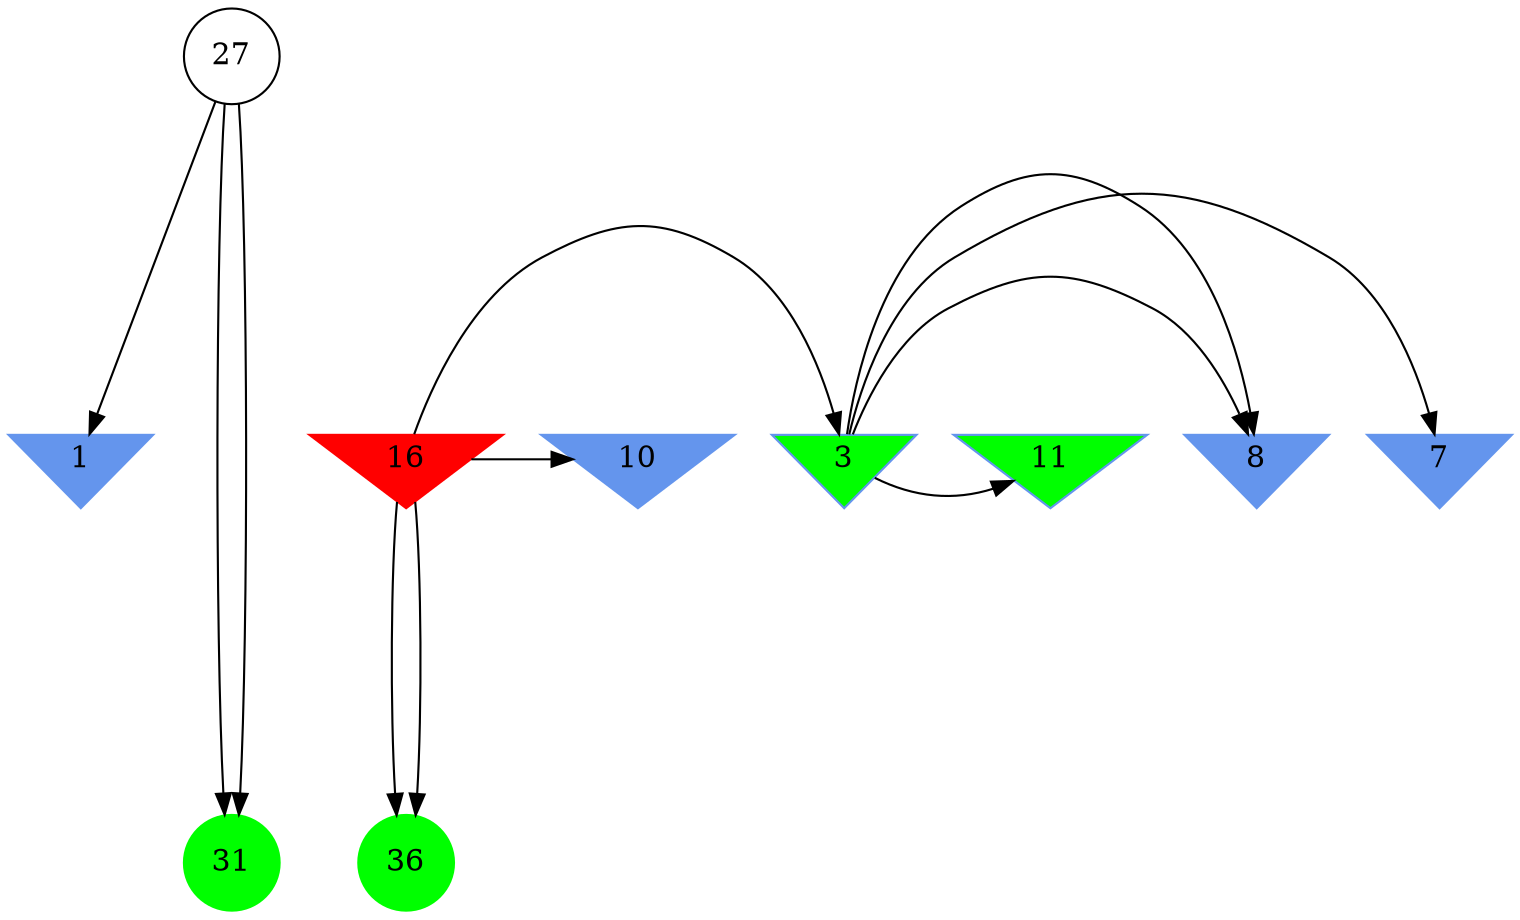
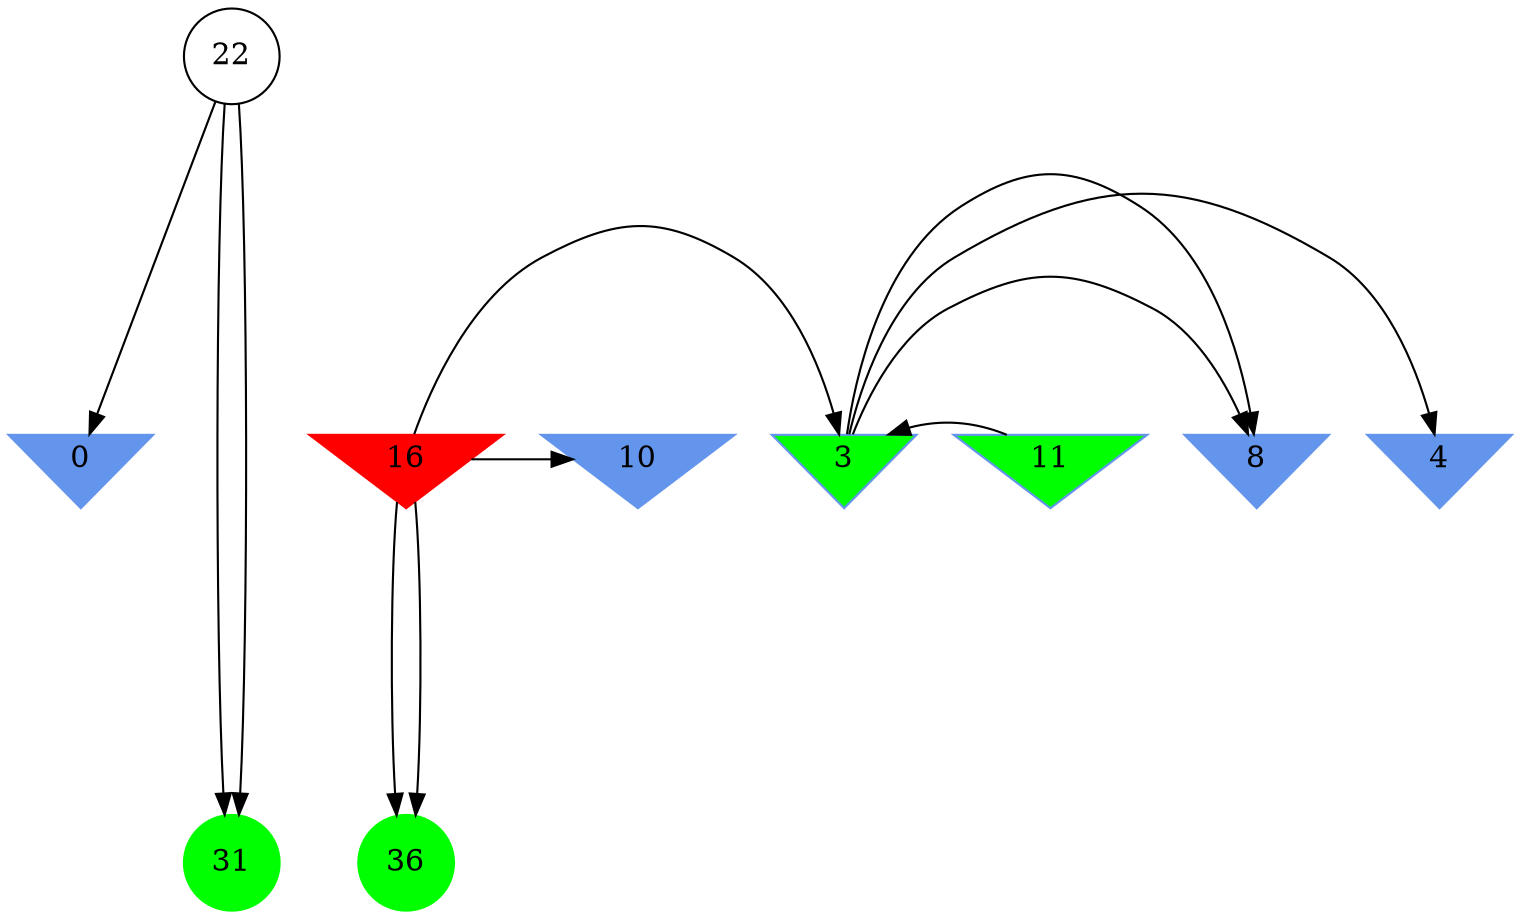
node "27": label "27" -> "22"
node "1": label "1" -> "0"
node "7": label "7" -> "4"
edge "3" -> "11": reversed
